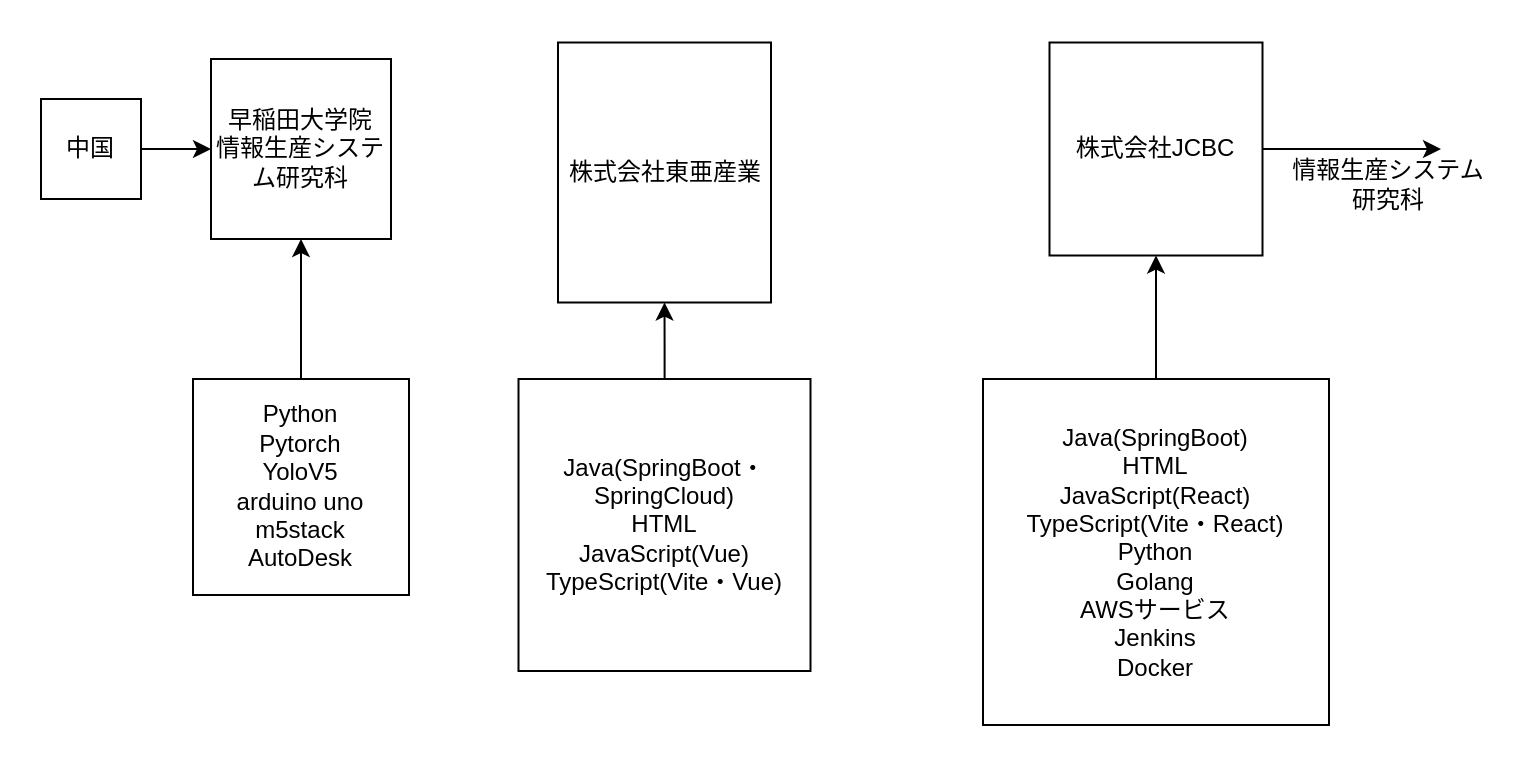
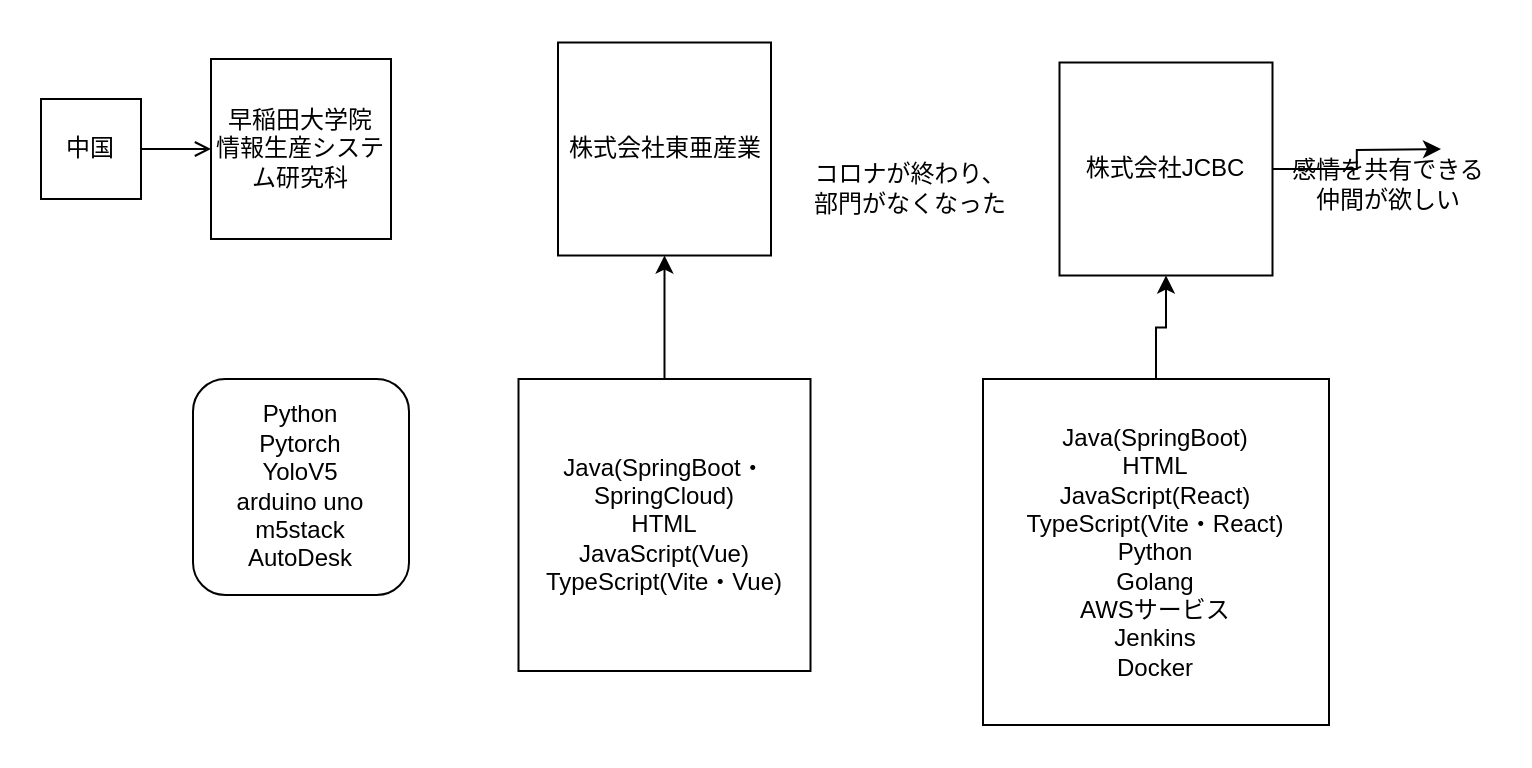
edge "中国" -> "早稲田大学院 情報生産システム研究科": arrowhead classic -> open
node "株式会社JCBC": moved (1156, 149) -> (1166, 169)
node "株式会社東亜産業": size 213x260 -> 213x213
node "情報生産システム研究科": label "情報生産システム研究科" -> "感情を共有できる仲間が欲しい"
node "コロナが終わり、部門がなくなった": added
edge "Python Pytorch YoloV5 arduino uno m5stack AutoDesk" -> "早稲田大学院 情報生産システム研究科": removed
node "Python Pytorch YoloV5 arduino uno m5stack AutoDesk": shape rectangle -> rounded rectangle
